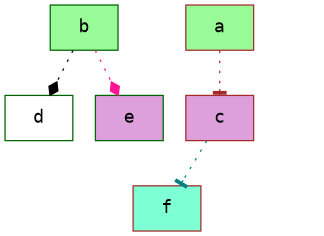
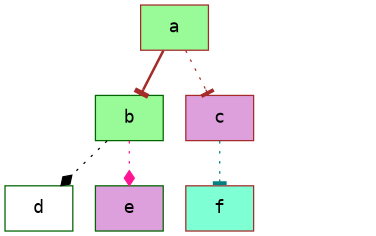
edge "a" -> "b": added
